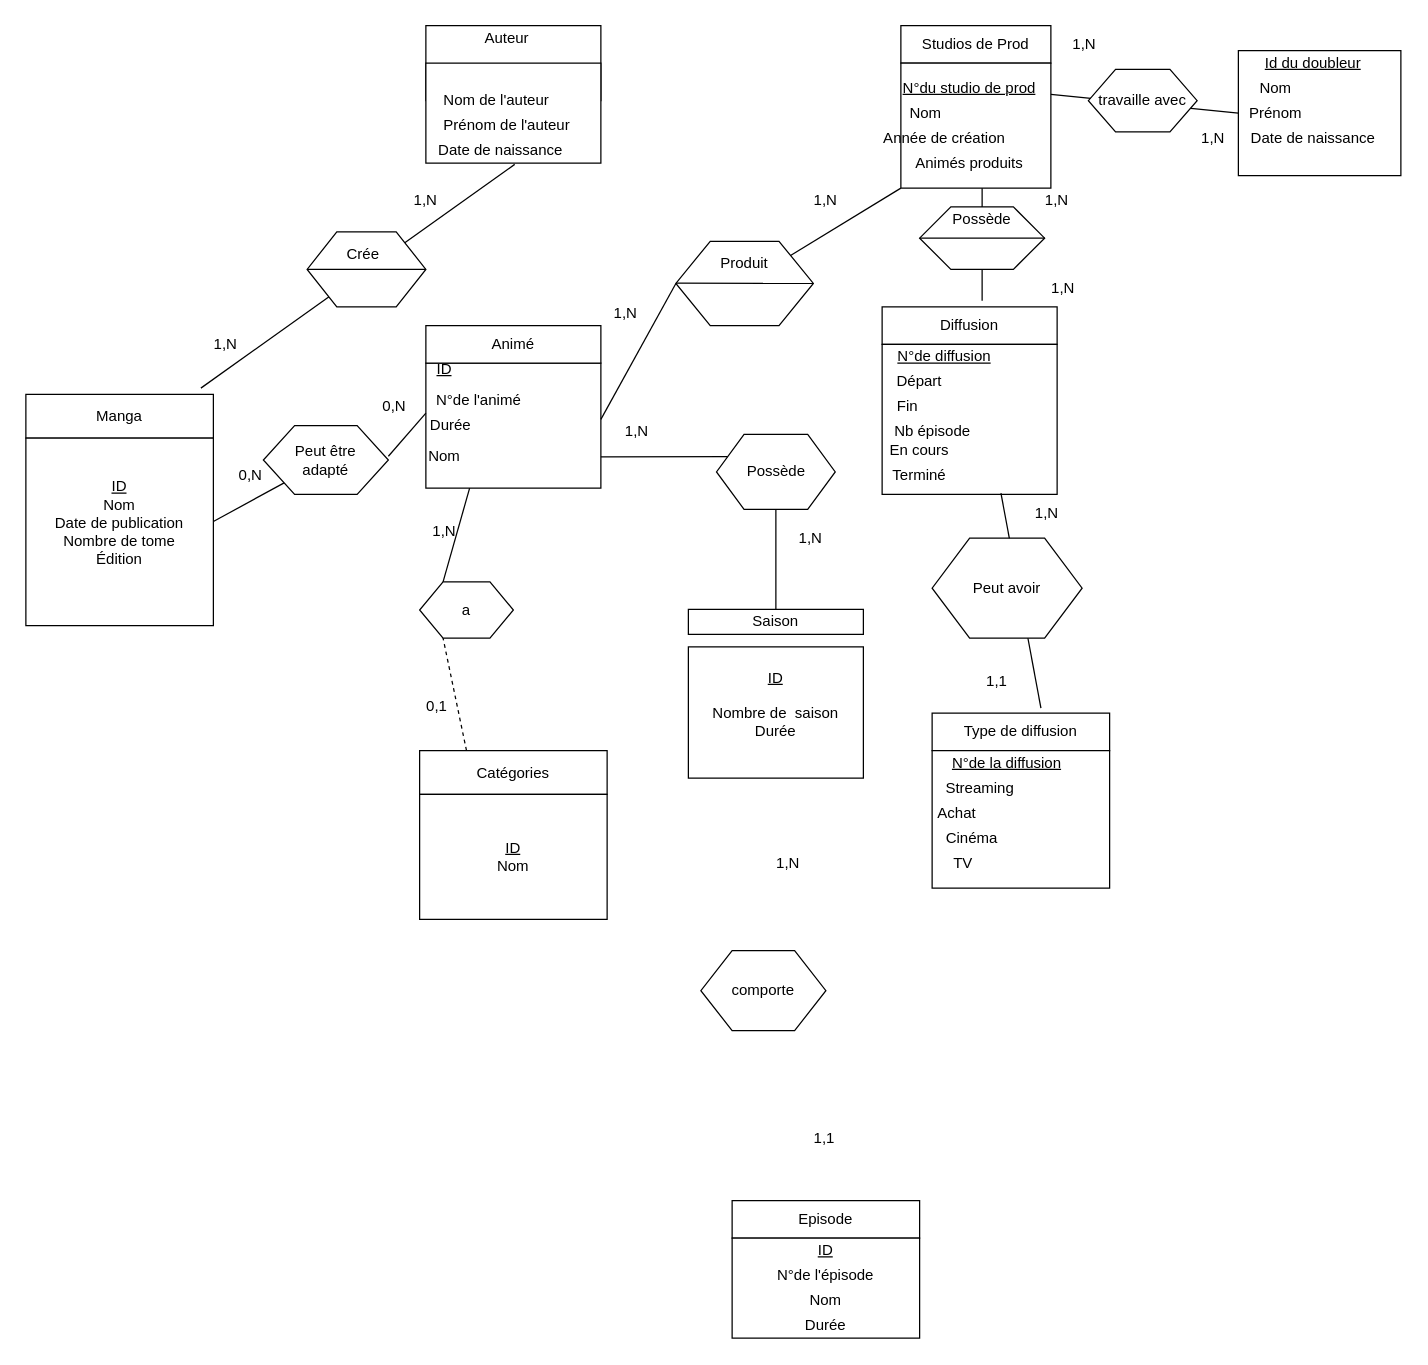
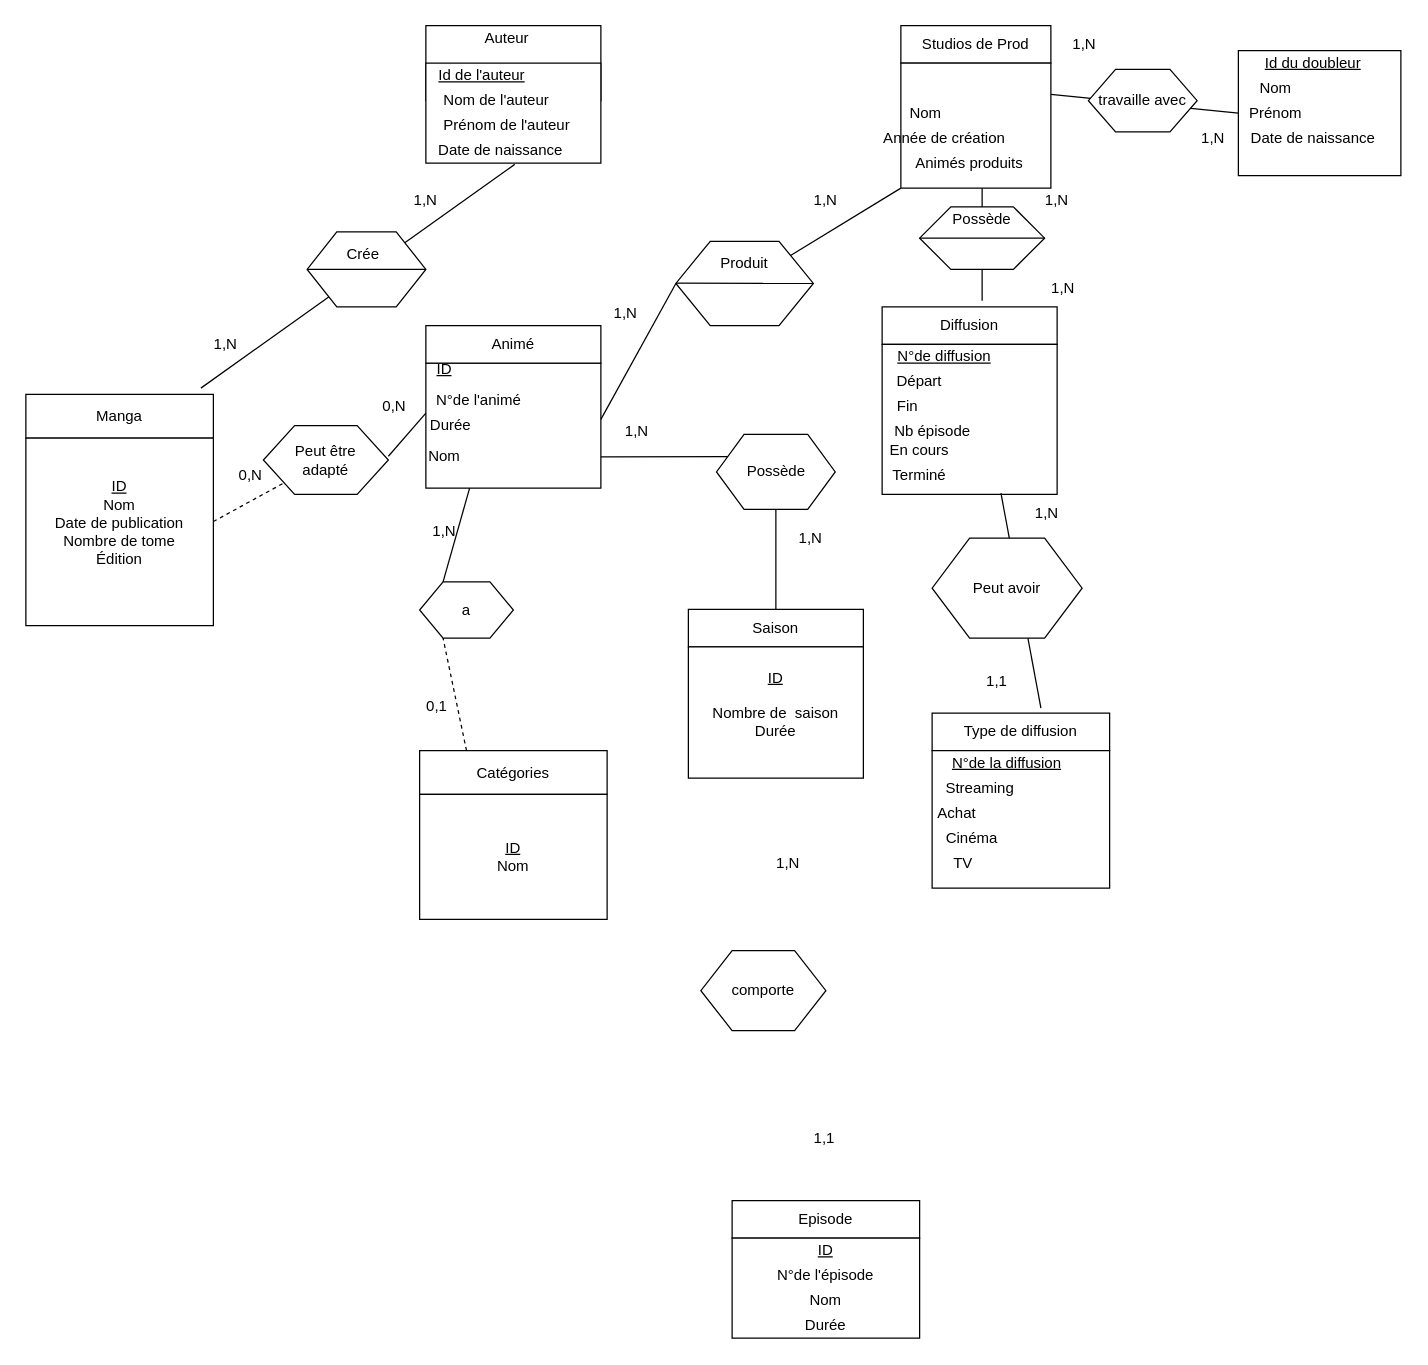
node "Id de l'auteur": added
node "N°du studio de prod": removed
edge "Peut être adapté" -- "ID Nom Date de publication Nombre de tome Édition": style solid -> dashed
node "Saison": size 175x25 -> 175x38
